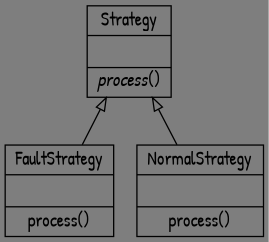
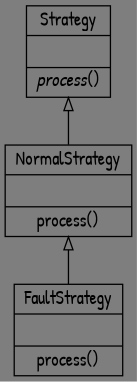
edge "FaultStrategy" -> "Strategy": now "FaultStrategy" -> "NormalStrategy"
